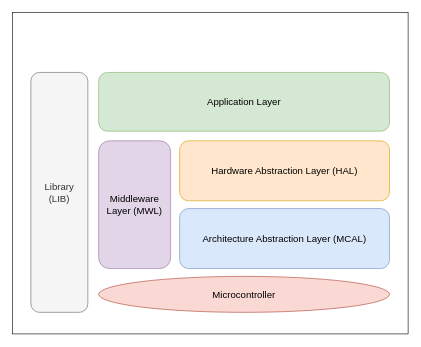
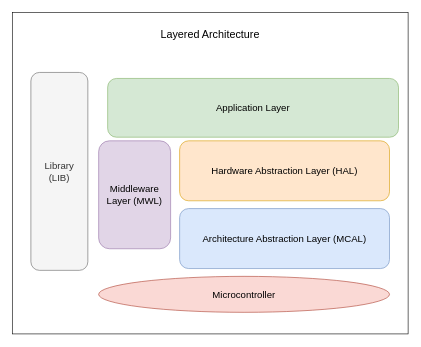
node "Layered Architecture": added
node "Application Layer": moved (244, 102) -> (253, 108)
node "Library (LIB)": size 57x240 -> 57x198
node "Middleware Layer (MWL)": size 72x128 -> 72x108
